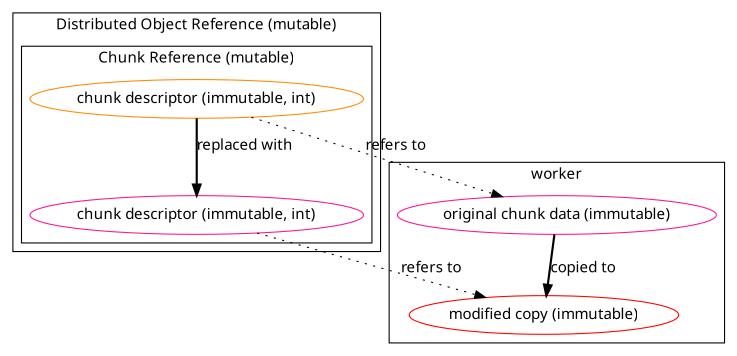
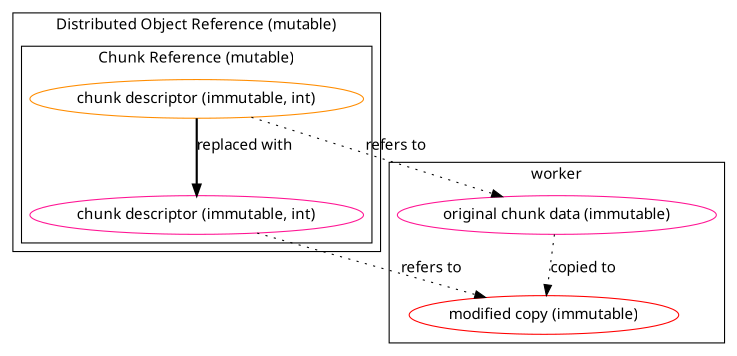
edge "original chunk data (immutable)" -> "modified copy (immutable)": style bold -> dotted
